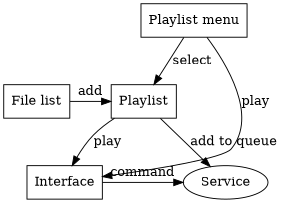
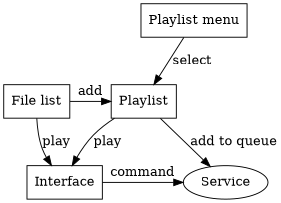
edge "Playlist menu" -> "Interface": now "File list" -> "Interface"
